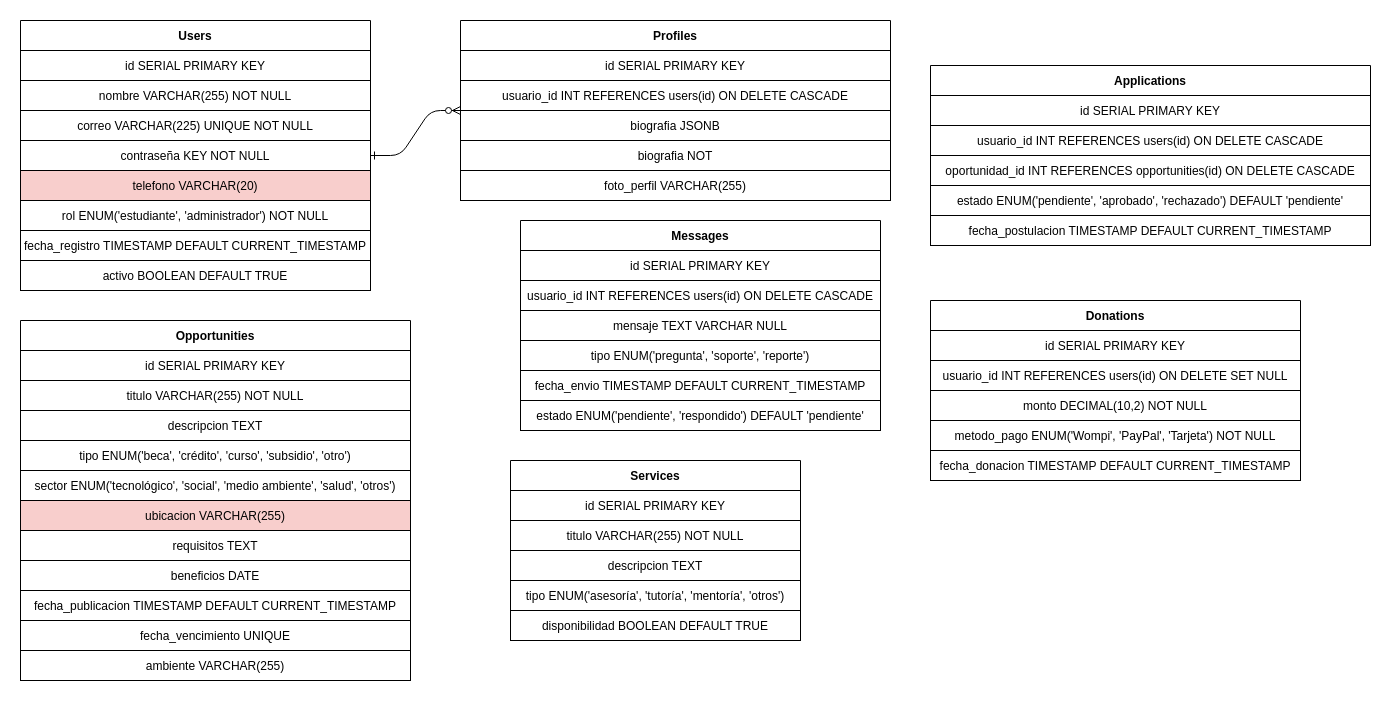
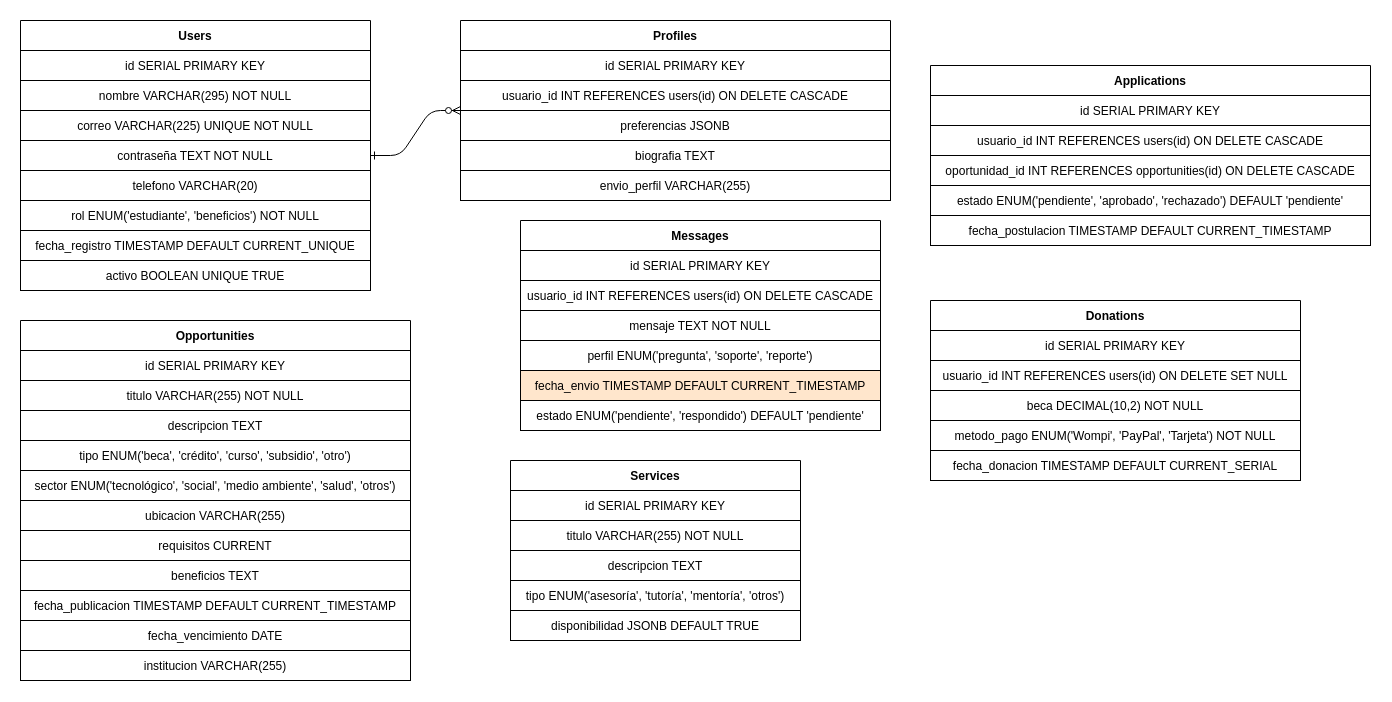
node "nombre VARCHAR(255) NOT NULL": label "nombre VARCHAR(255) NOT NULL" -> "nombre VARCHAR(295) NOT NULL"
node "biografia JSONB": label "biografia JSONB" -> "preferencias JSONB"
node "contraseña KEY NOT NULL": label "contraseña KEY NOT NULL" -> "contraseña TEXT NOT NULL"
node "biografia NOT": label "biografia NOT" -> "biografia TEXT"
node "telefono VARCHAR(20)": fillcolor #f8cecc -> #ffffff
node "foto_perfil VARCHAR(255)": label "foto_perfil VARCHAR(255)" -> "envio_perfil VARCHAR(255)"
node "rol ENUM('estudiante', 'administrador') NOT NULL": label "rol ENUM('estudiante', 'administrador') NOT NULL" -> "rol ENUM('estudiante', 'beneficios') NOT NULL"
node "fecha_registro TIMESTAMP DEFAULT CURRENT_TIMESTAMP": label "fecha_registro TIMESTAMP DEFAULT CURRENT_TIMESTAMP" -> "fecha_registro TIMESTAMP DEFAULT CURRENT_UNIQUE"
node "activo BOOLEAN DEFAULT TRUE": label "activo BOOLEAN DEFAULT TRUE" -> "activo BOOLEAN UNIQUE TRUE"
node "mensaje TEXT VARCHAR NULL": label "mensaje TEXT VARCHAR NULL" -> "mensaje TEXT NOT NULL"
node "tipo ENUM('pregunta', 'soporte', 'reporte')": label "tipo ENUM('pregunta', 'soporte', 'reporte')" -> "perfil ENUM('pregunta', 'soporte', 'reporte')"
node "fecha_envio TIMESTAMP DEFAULT CURRENT_TIMESTAMP": fillcolor #ffffff -> #ffe6cc
node "monto DECIMAL(10,2) NOT NULL": label "monto DECIMAL(10,2) NOT NULL" -> "beca DECIMAL(10,2) NOT NULL"
node "fecha_donacion TIMESTAMP DEFAULT CURRENT_TIMESTAMP": label "fecha_donacion TIMESTAMP DEFAULT CURRENT_TIMESTAMP" -> "fecha_donacion TIMESTAMP DEFAULT CURRENT_SERIAL"
node "ubicacion VARCHAR(255)": fillcolor #f8cecc -> #ffffff
node "requisitos TEXT": label "requisitos TEXT" -> "requisitos CURRENT"
node "beneficios DATE": label "beneficios DATE" -> "beneficios TEXT"
node "disponibilidad BOOLEAN DEFAULT TRUE": label "disponibilidad BOOLEAN DEFAULT TRUE" -> "disponibilidad JSONB DEFAULT TRUE"
node "fecha_vencimiento UNIQUE": label "fecha_vencimiento UNIQUE" -> "fecha_vencimiento DATE"
node "ambiente VARCHAR(255)": label "ambiente VARCHAR(255)" -> "institucion VARCHAR(255)"
